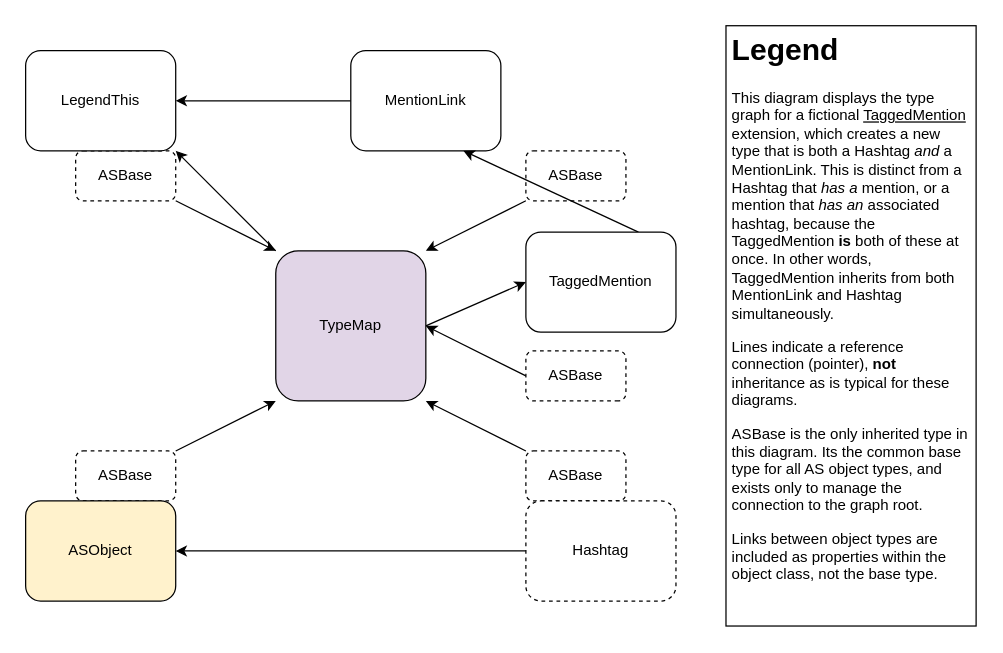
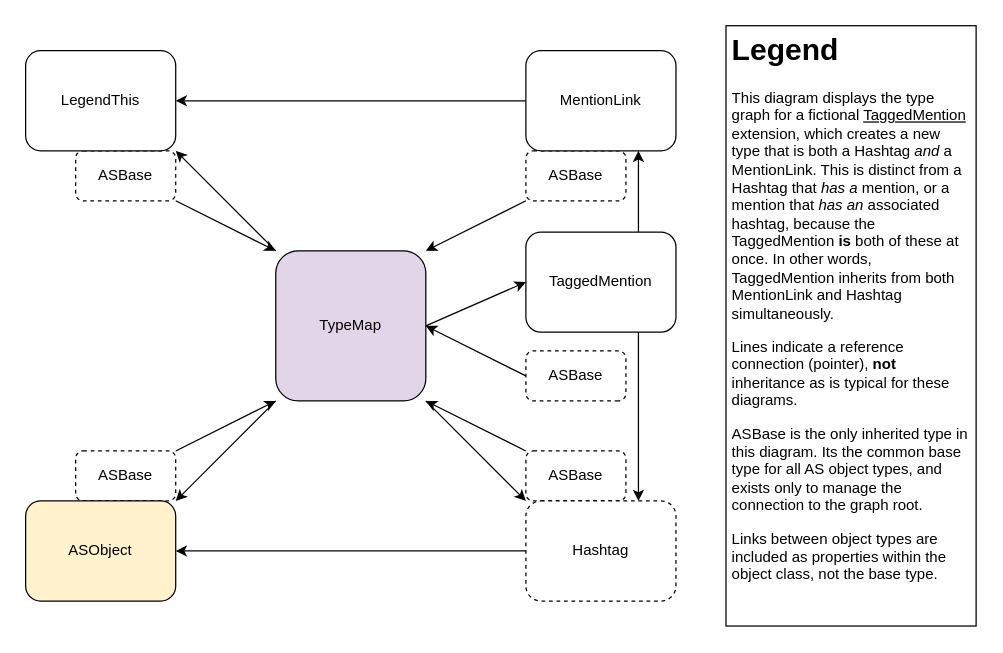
node "MentionLink": moved (426, 101) -> (601, 101)
edge "TaggedMention" -> "Hashtag": added
edge "TypeMap" -> "ASObject": added
edge "TypeMap" -> "Hashtag": added
